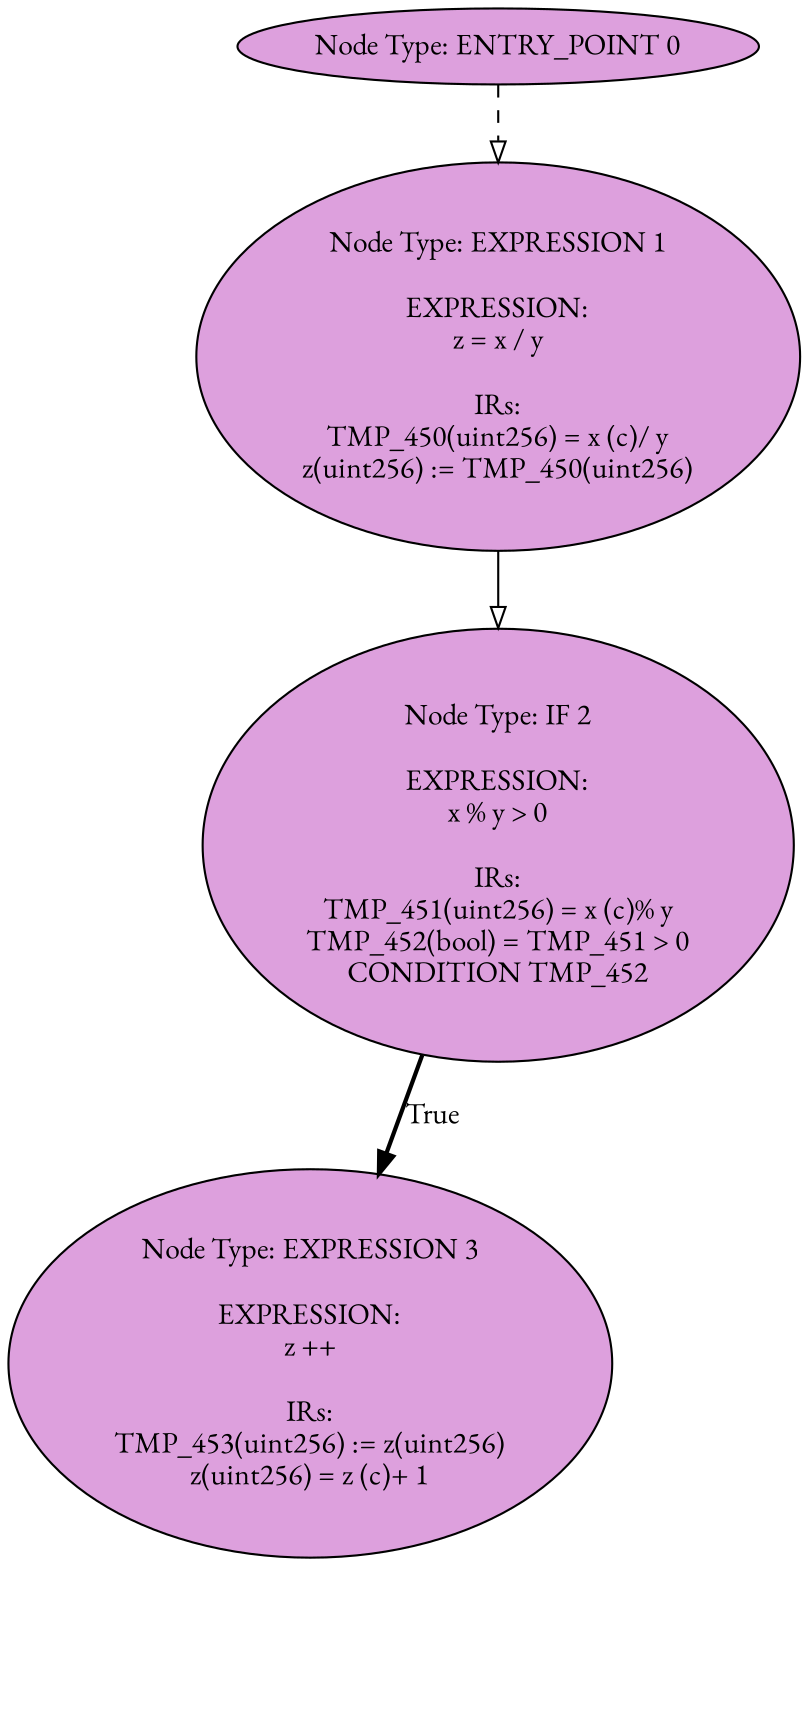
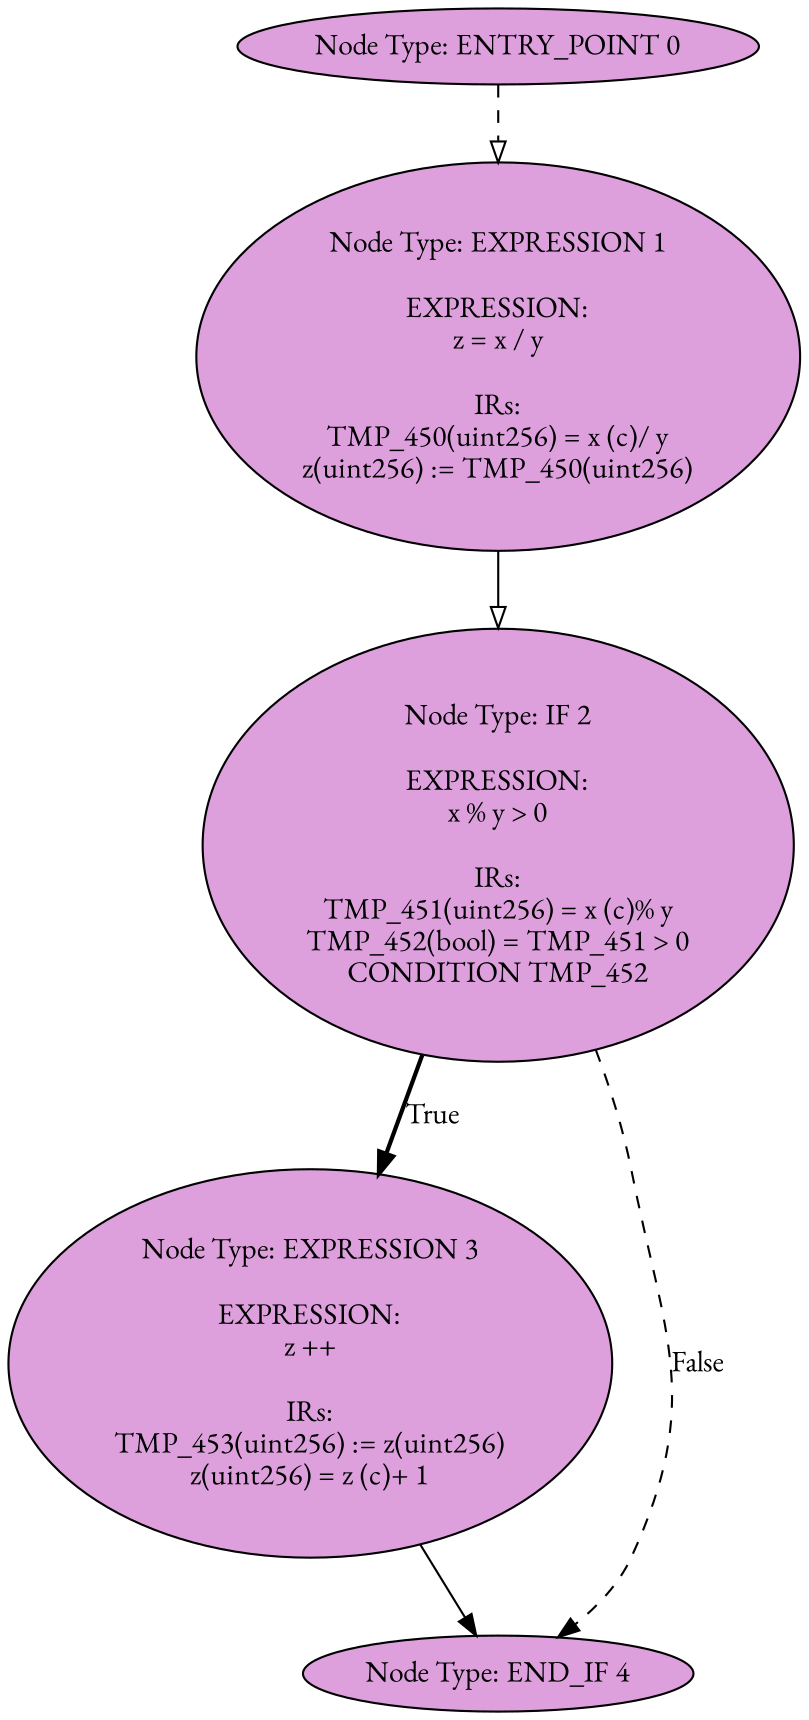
node "Node Type: END_IF 4": added
